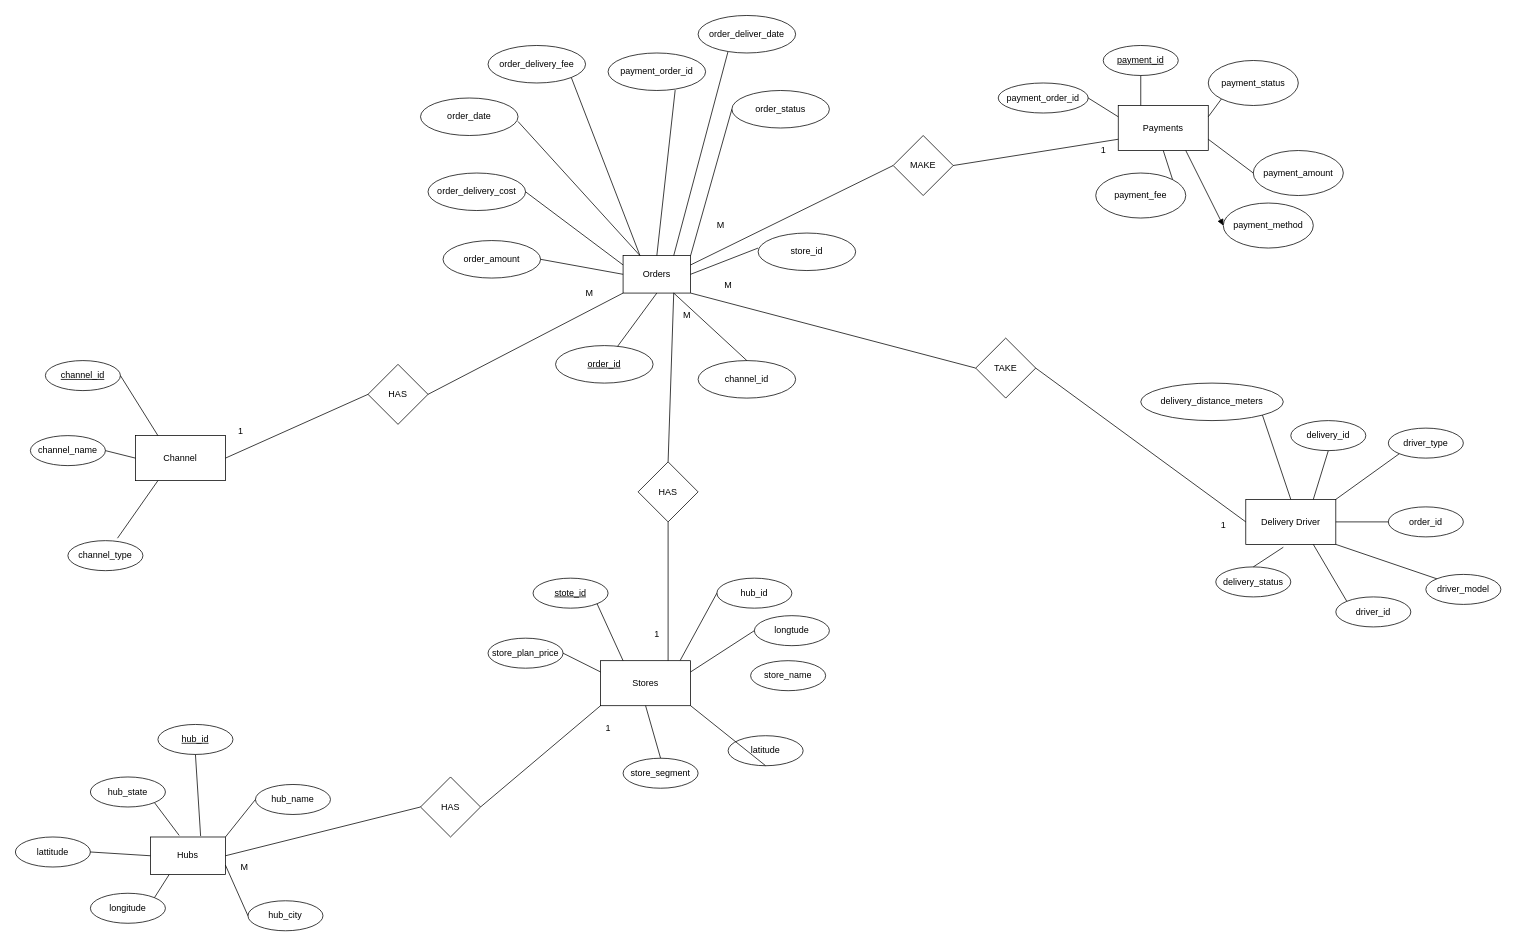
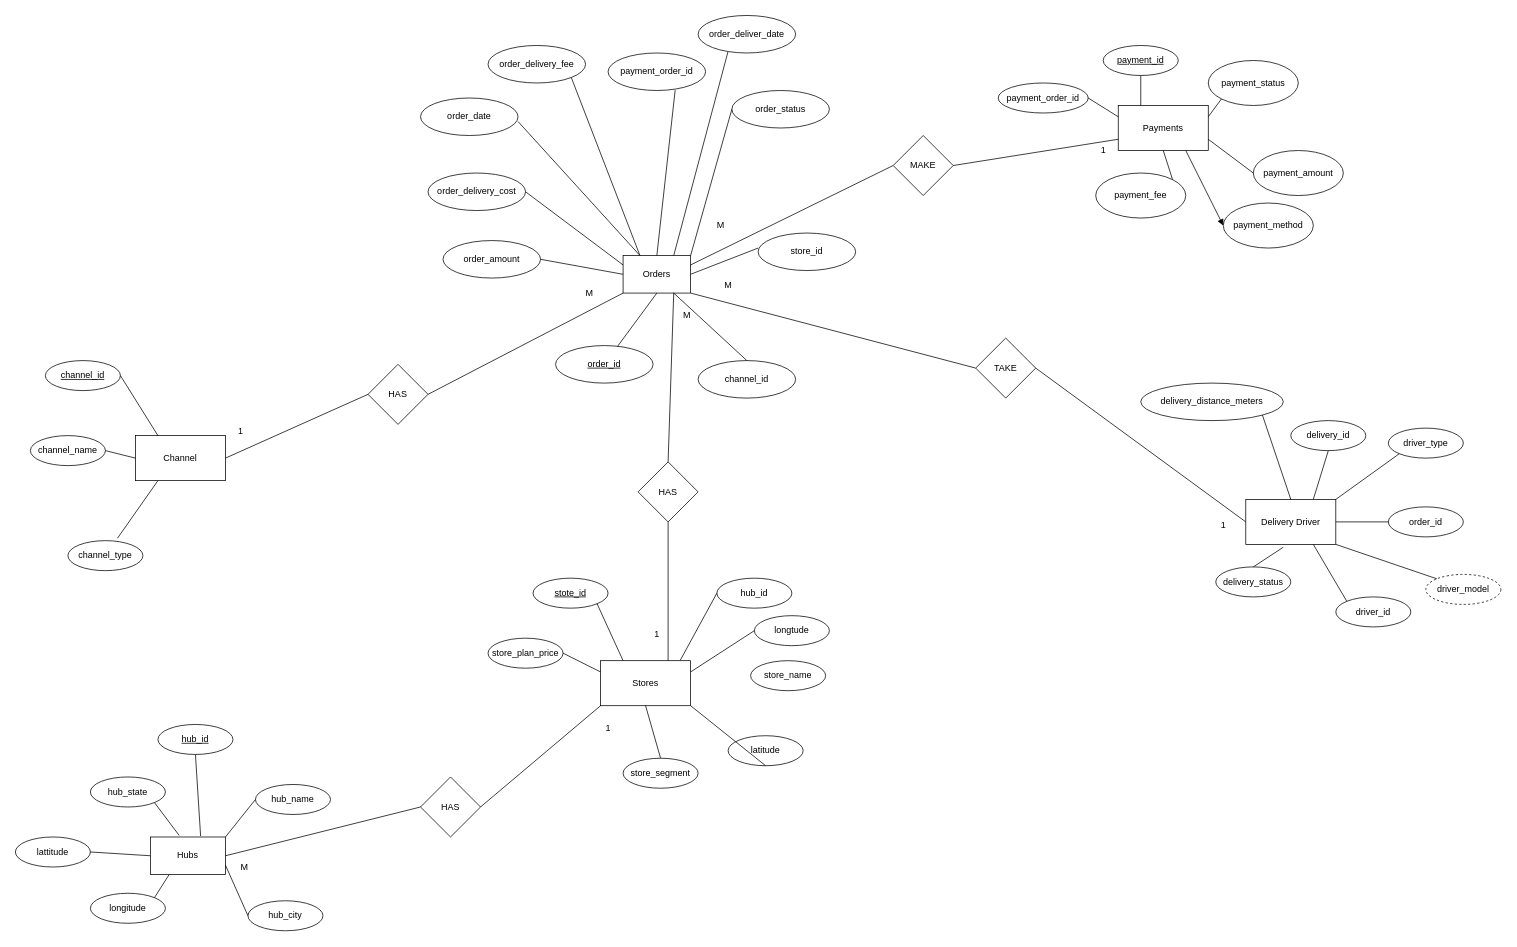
node "driver_model": style solid -> dashed
